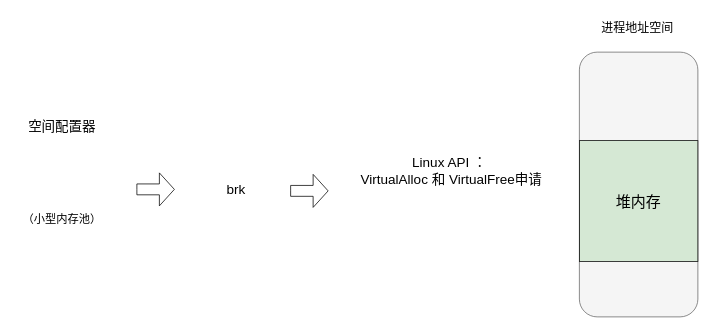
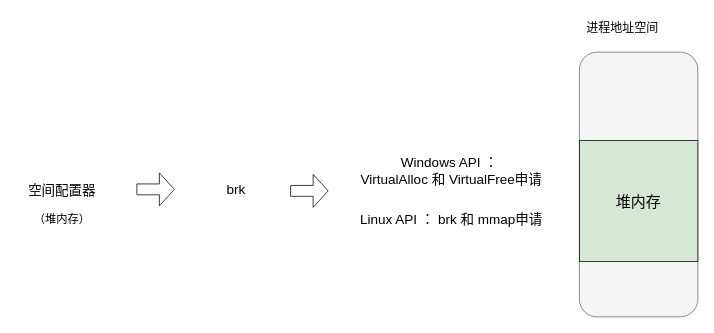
node "进程地址空间": moved (637, 27) -> (622, 27)
node "空间配置器": moved (62, 127) -> (62, 191)
node "Linux API ： VirtualAlloc 和 VirtualFree申请": label "Linux API ： VirtualAlloc 和 VirtualFree申请" -> "Windows API ： VirtualAlloc 和 VirtualFree申请"
node "（小型内存池）": label "（小型内存池）" -> "（堆内存）"
node "Linux API ： brk 和 mmap申请": added
